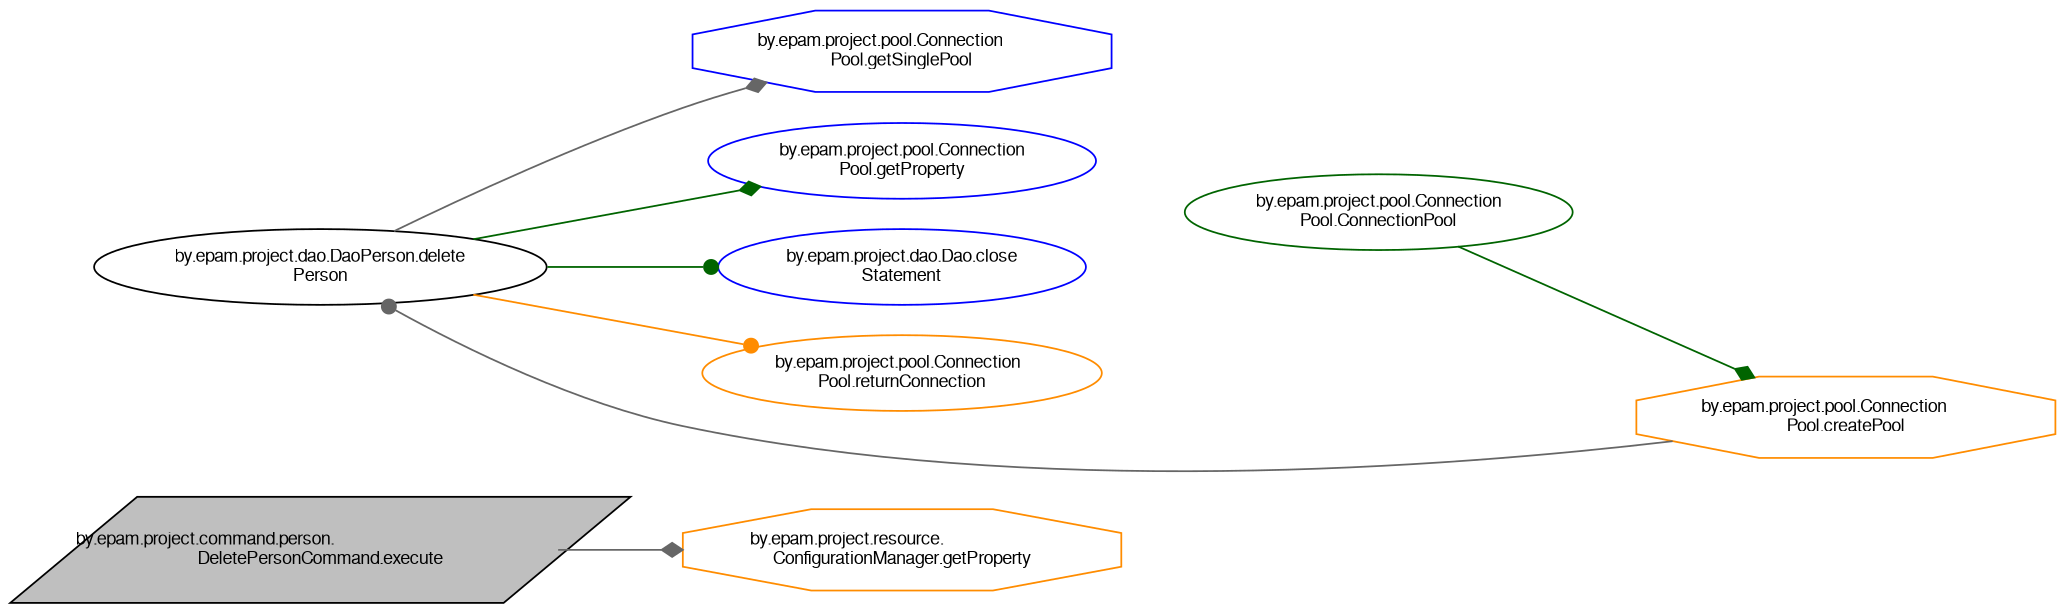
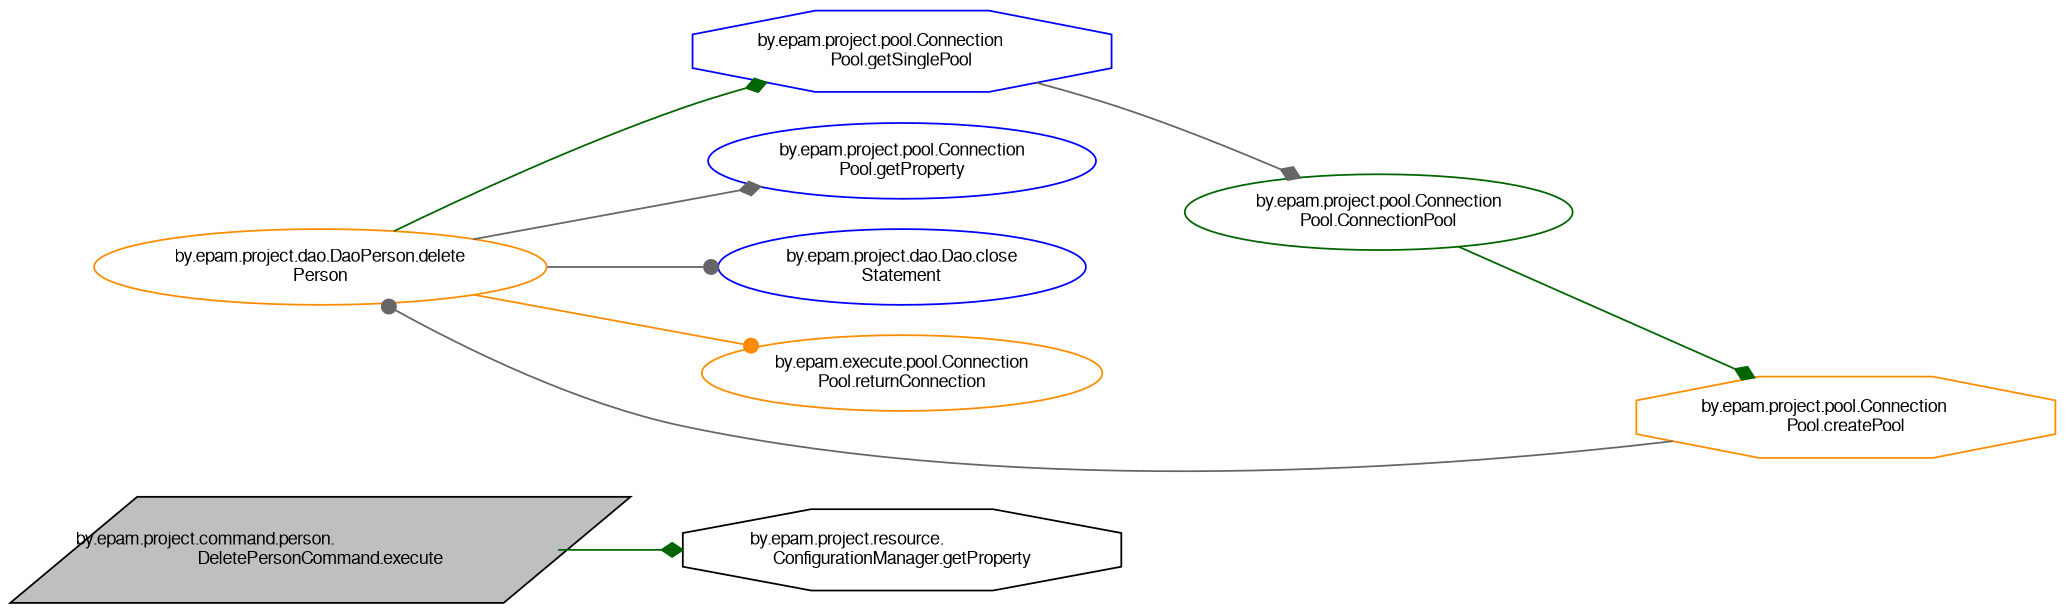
edge "by.epam.project.pool.Connection Pool.getSinglePool" -> "by.epam.project.pool.Connection Pool.ConnectionPool": added
edge "by.epam.project.dao.DaoPerson.delete Person" -> "by.epam.project.pool.Connection Pool.getSinglePool": color gray40 -> darkgreen
edge "by.epam.project.dao.DaoPerson.delete Person" -> "by.epam.project.pool.Connection Pool.getProperty": color darkgreen -> gray40
node "by.epam.project.dao.DaoPerson.delete Person": color black -> darkorange
edge "by.epam.project.dao.DaoPerson.delete Person" -> "by.epam.project.dao.Dao.close Statement": color darkgreen -> gray40
node "by.epam.project.pool.Connection Pool.returnConnection": label "by.epam.project.pool.Connection Pool.returnConnection" -> "by.epam.execute.pool.Connection Pool.returnConnection"
edge "by.epam.project.command.person. DeletePersonCommand.execute" -> "by.epam.project.resource. ConfigurationManager.getProperty": color gray40 -> darkgreen
node "by.epam.project.resource. ConfigurationManager.getProperty": color darkorange -> black
